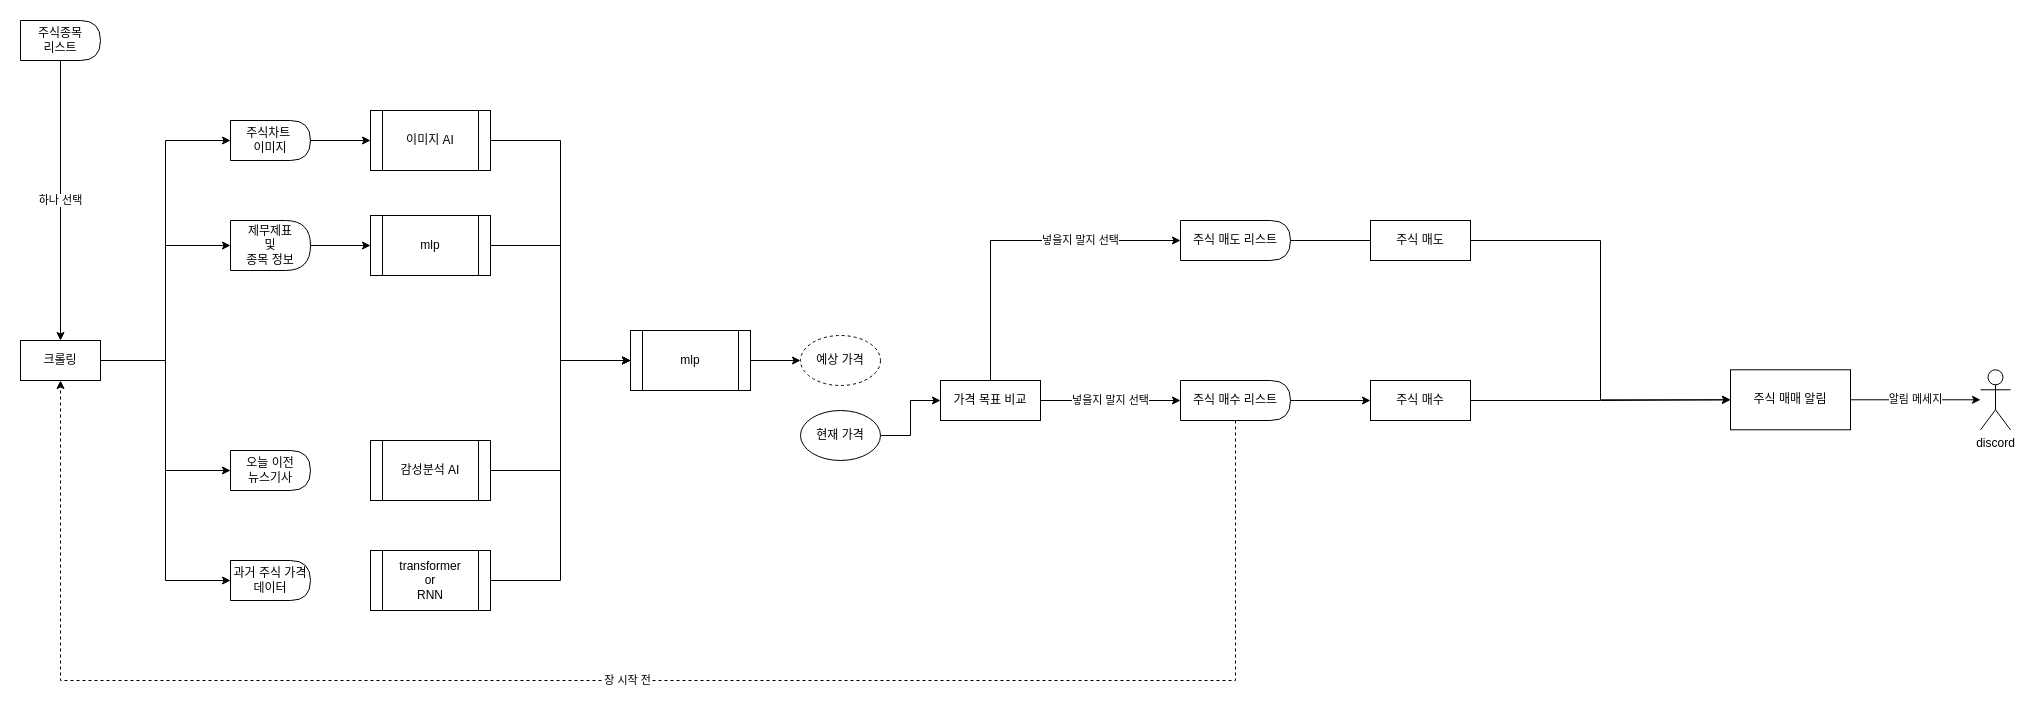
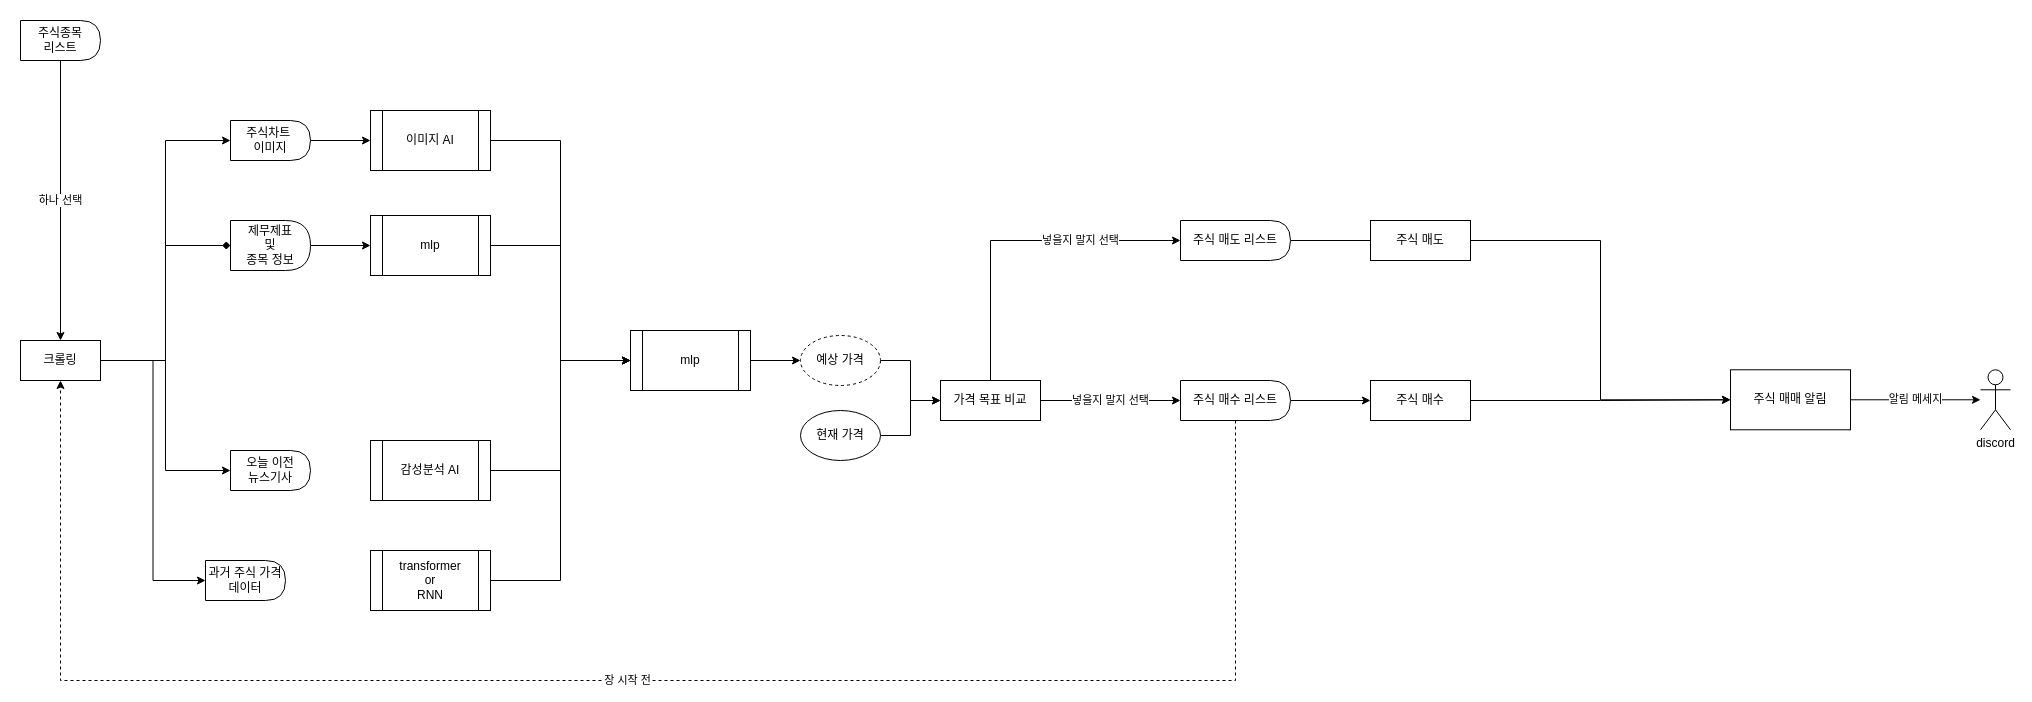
edge "크롤링" -> "제무제표 및 종목 정보": arrowhead classic -> diamond
edge "예상 가격" -> "가격 목표 비교": added
node "과거 주식 가격 데이터": moved (271, 581) -> (246, 581)
